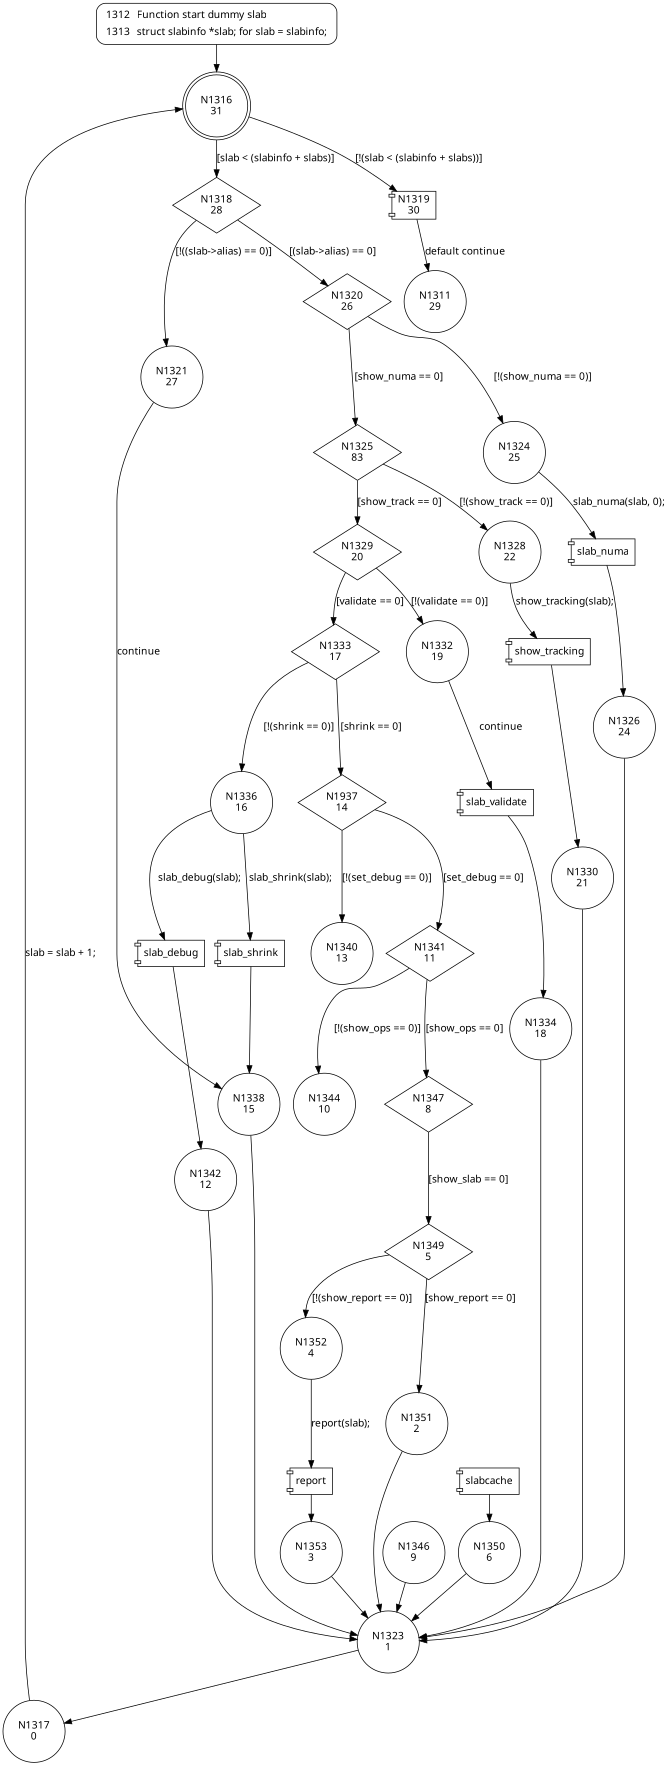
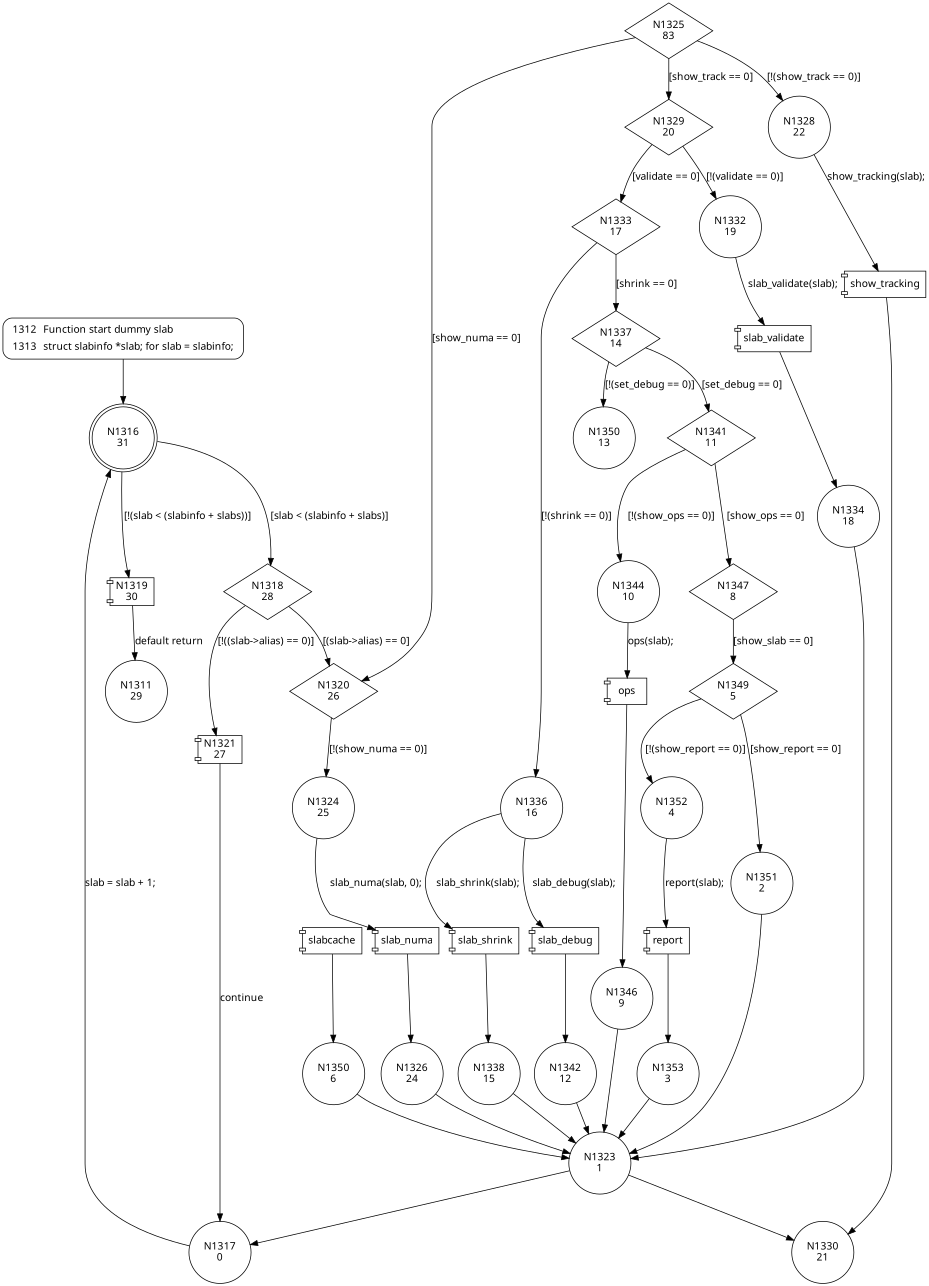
edge "N1319 30" -> "N1311 29": label "default continue" -> "default return"
edge "N1320 26" -> "N1325 83": reversed
node "N1321 27": shape circle -> component
node "ops": added
edge "N1332 19" -> "slab_validate": label "continue" -> "slab_validate(slab);"
edge "N1321 27" -> "N1338 15": now "N1321 27" -> "N1317 0"
node "N1937 14": label "N1937 14" -> "N1337 14"
node "N1340 13": label "N1340 13" -> "N1350 13"
edge "N1330 21" -> "N1323 1": reversed
